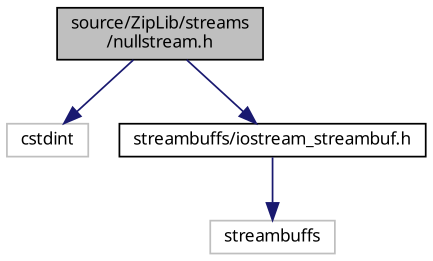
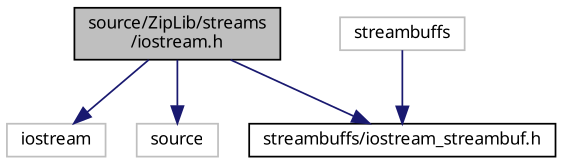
node "source/ZipLib/streams /nullstream.h": label "source/ZipLib/streams /nullstream.h" -> "source/ZipLib/streams /iostream.h"
node "cstdint": label "cstdint" -> "source"
node "iostream": added
edge "streambuffs/iostream_streambuf.h" -> "streambuffs": reversed
